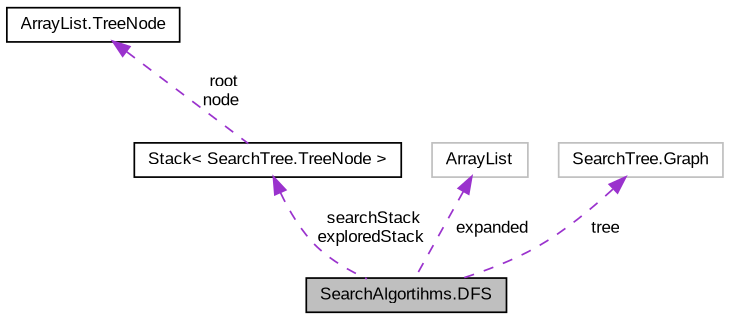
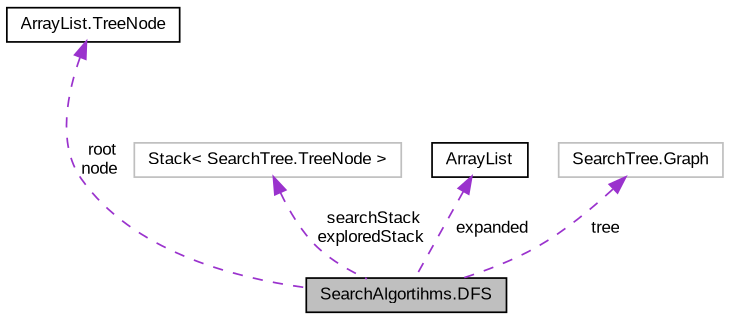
edge "Stack< SearchTree.TreeNode >" -> "ArrayList.TreeNode": now "SearchAlgortihms.DFS" -> "ArrayList.TreeNode"
node "Stack< SearchTree.TreeNode >": color black -> grey75
node "ArrayList": color grey75 -> black
